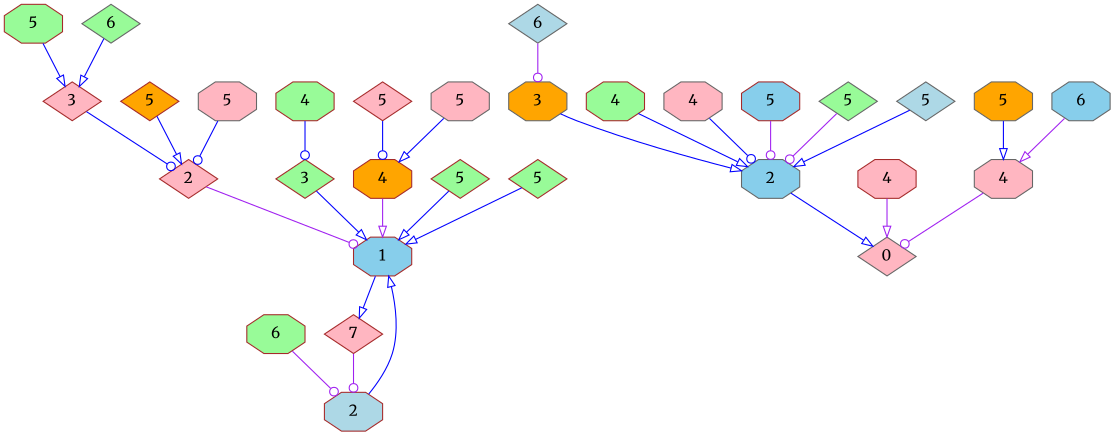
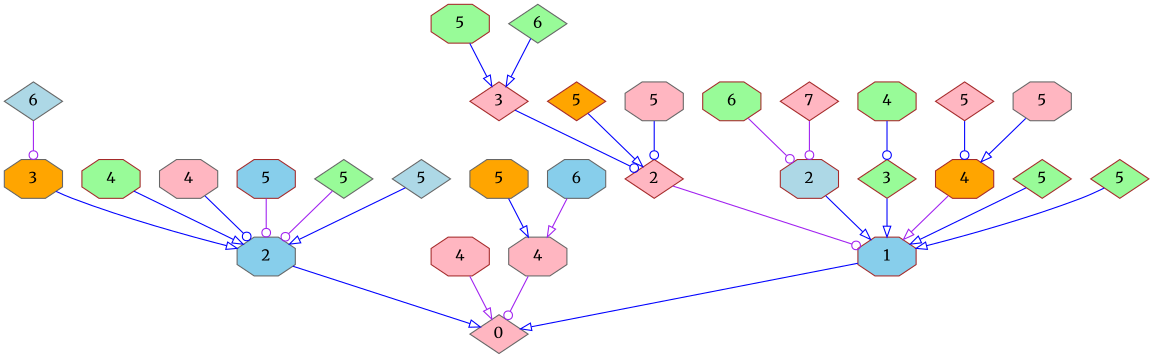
edge "1" -> "7": now "1" -> "0"
